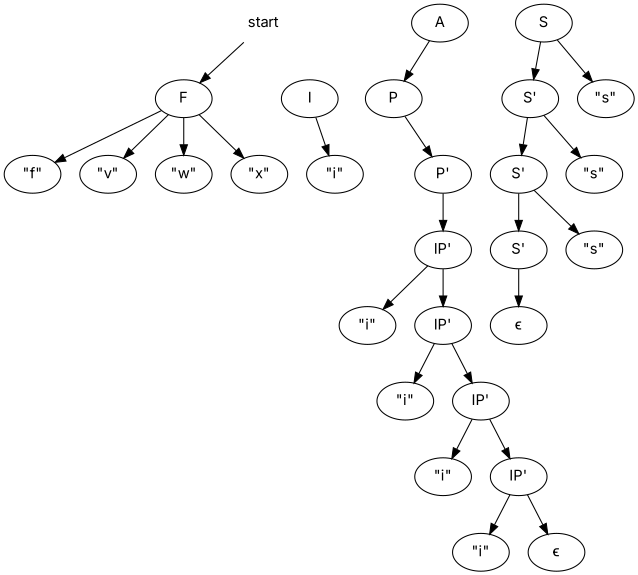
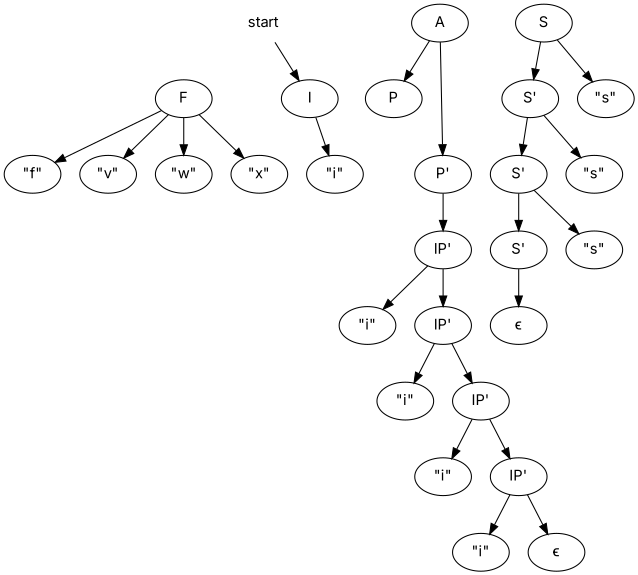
edge "start" -> "F": now "start" -> "I"
edge "P" -> "P'": now "A" -> "P'"
